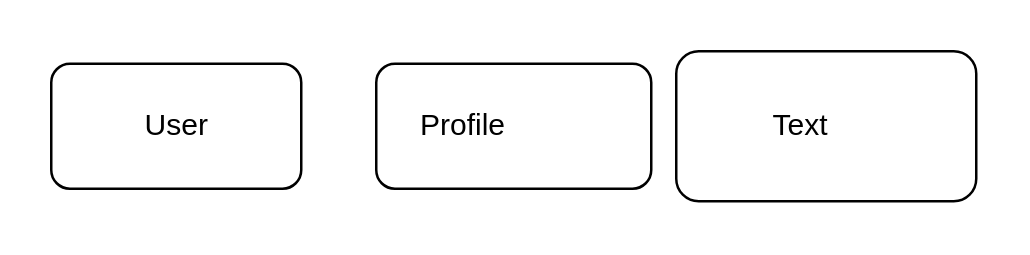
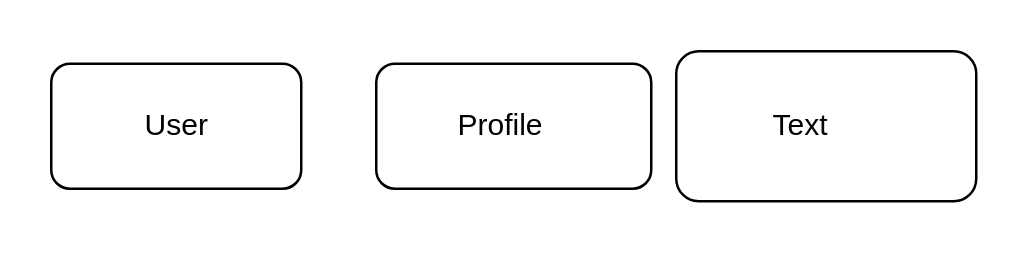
node "Profile": moved (464, 126) -> (501, 126)
